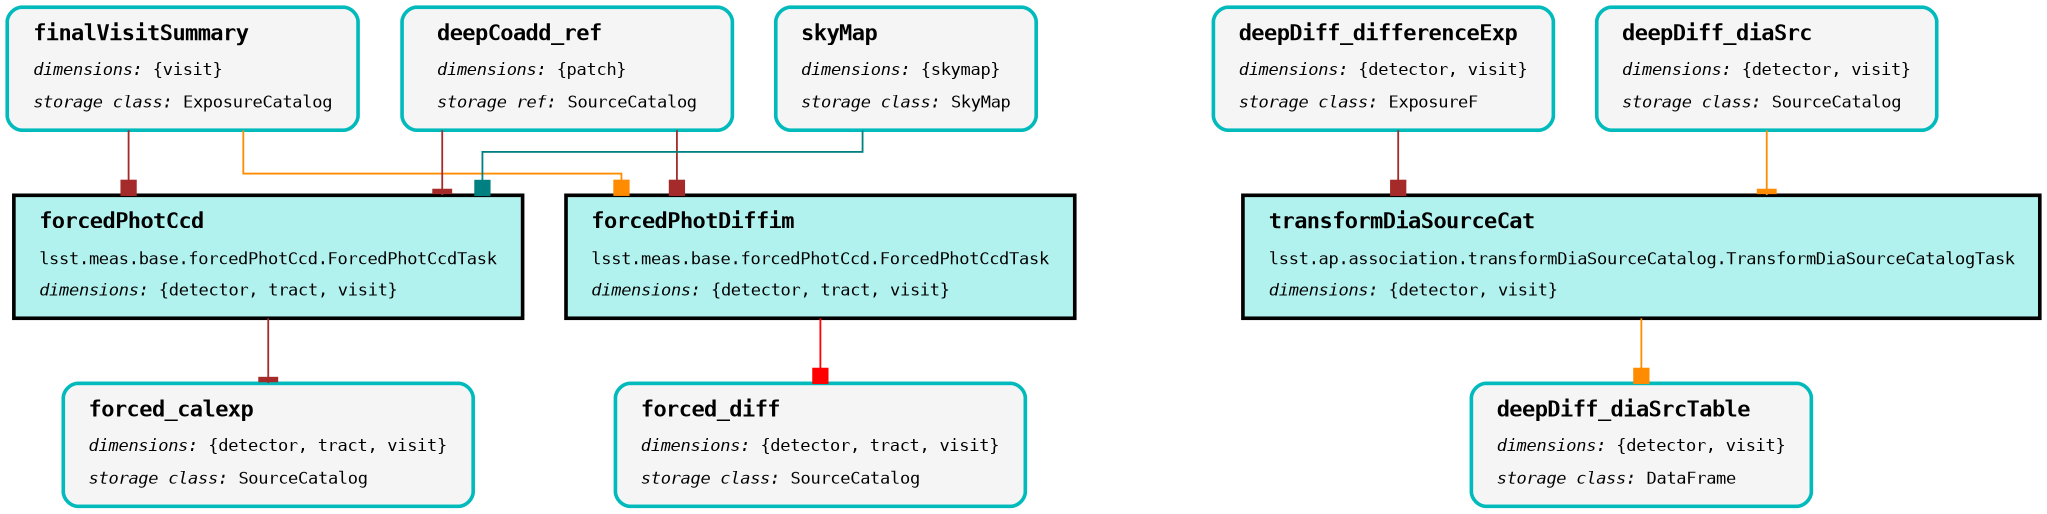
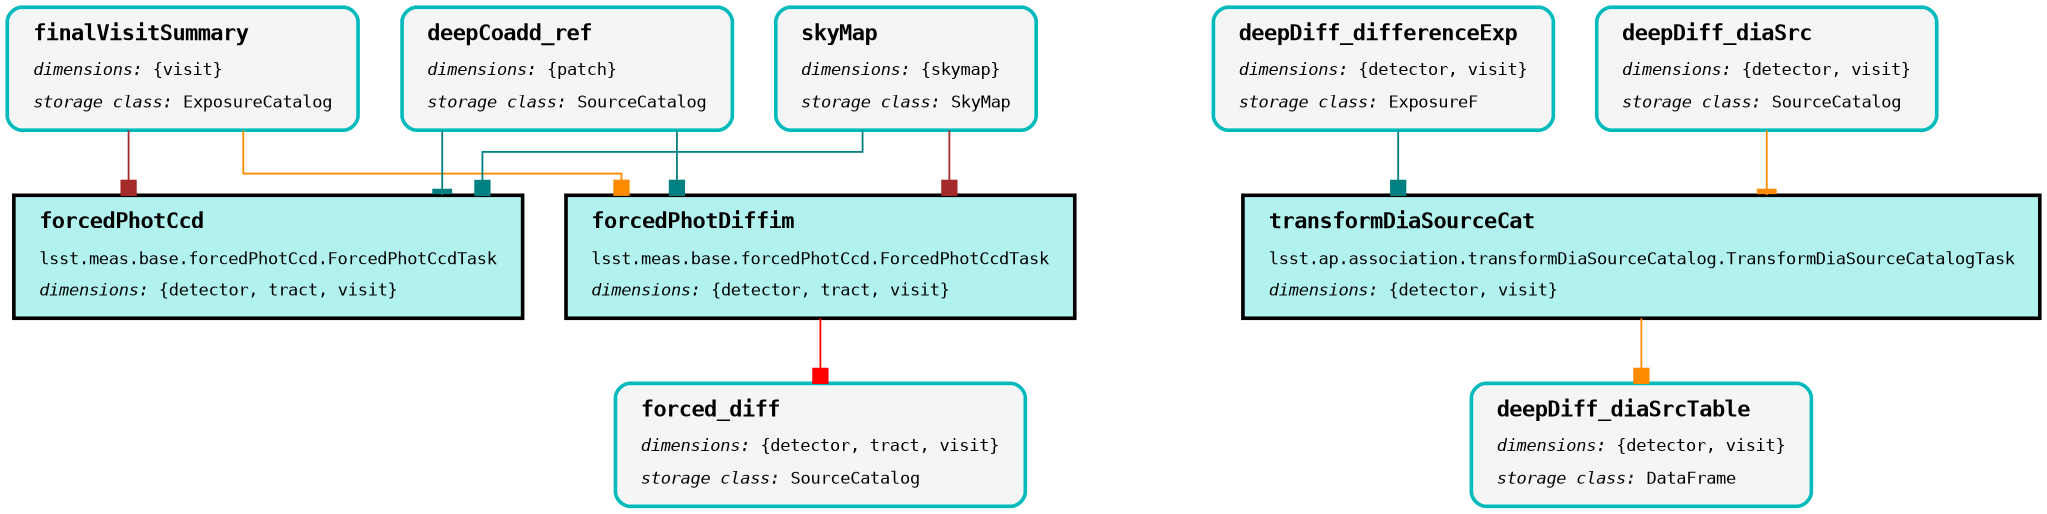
node "deepCoadd_ref": text "storage ref:" -> "storage class:"
edge "skyMap" -> "forcedPhotDiffim": added
edge "deepDiff_differenceExp" -> "transformDiaSourceCat": color brown -> teal
edge "deepCoadd_ref" -> "forcedPhotCcd": color brown -> teal
edge "deepCoadd_ref" -> "forcedPhotDiffim": color brown -> teal
node "forced_calexp": removed
